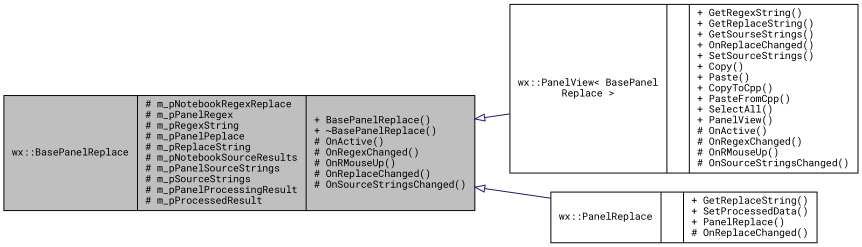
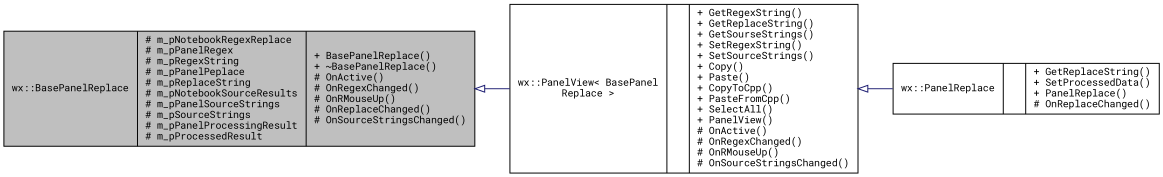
node "wx::PanelView< BasePanel": text "+ OnReplaceChanged()" -> "+ SetRegexString()"
edge "wx::PanelReplace" -> "wx::BasePanelReplace": now "wx::PanelReplace" -> "wx::PanelView< BasePanel"
